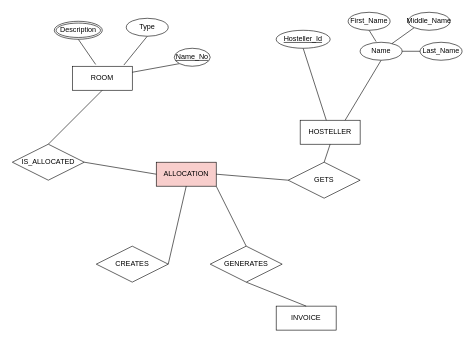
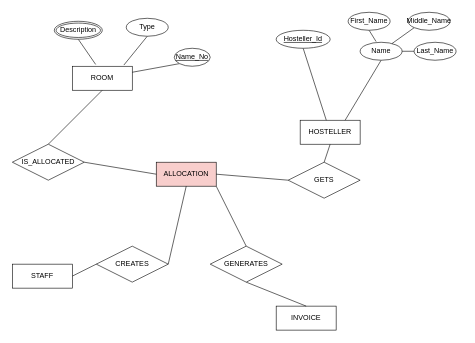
node "Last_Name": moved (441, 51) -> (435, 51)
edge "CREATES" -- "STAFF": added
node "STAFF": added
